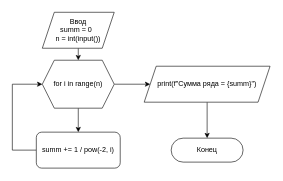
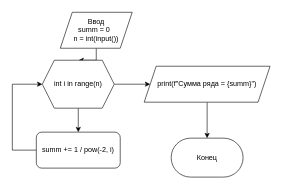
node "Ввод summ = 0 n = int(input())": moved (78, 30) -> (96, 30)
node "for i in range(n)": label "for i in range(n)" -> "int i in range(n)"
node "Конец": size 72x24 -> 72x39
